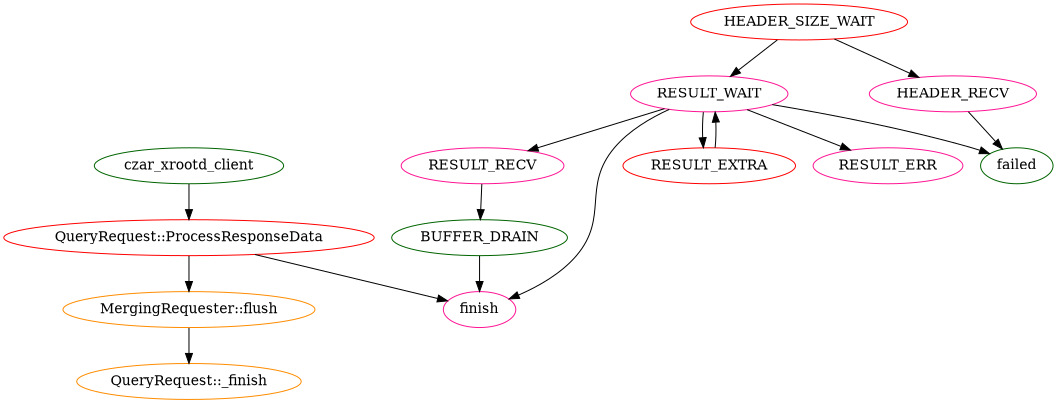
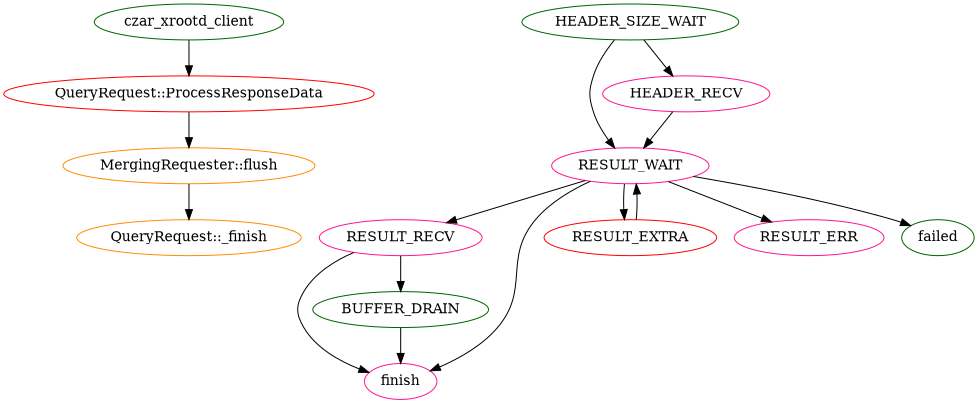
node "HEADER_SIZE_WAIT": color red -> darkgreen
edge "HEADER_RECV" -> "failed": now "HEADER_RECV" -> "RESULT_WAIT"
edge "QueryRequest::ProcessResponseData" -> "finish": now "RESULT_RECV" -> "finish"
